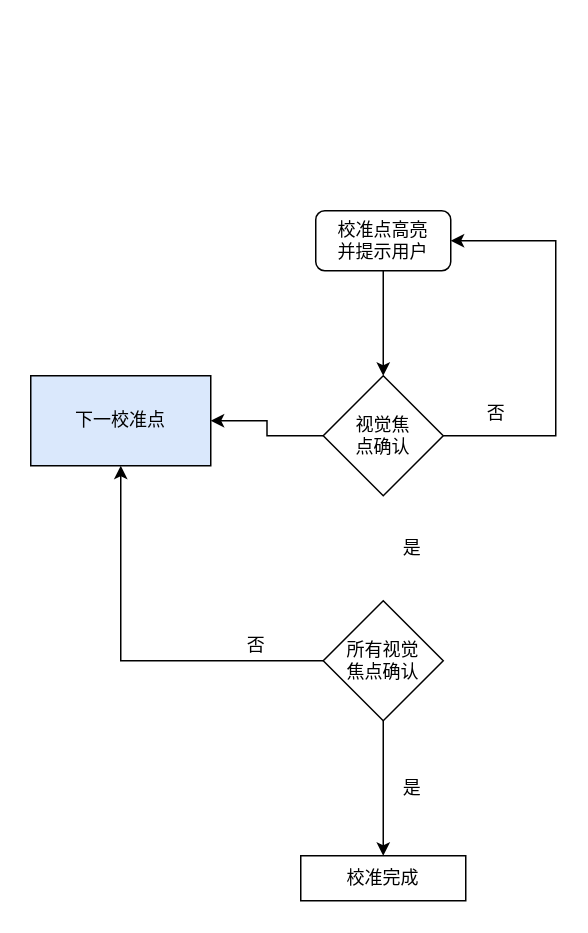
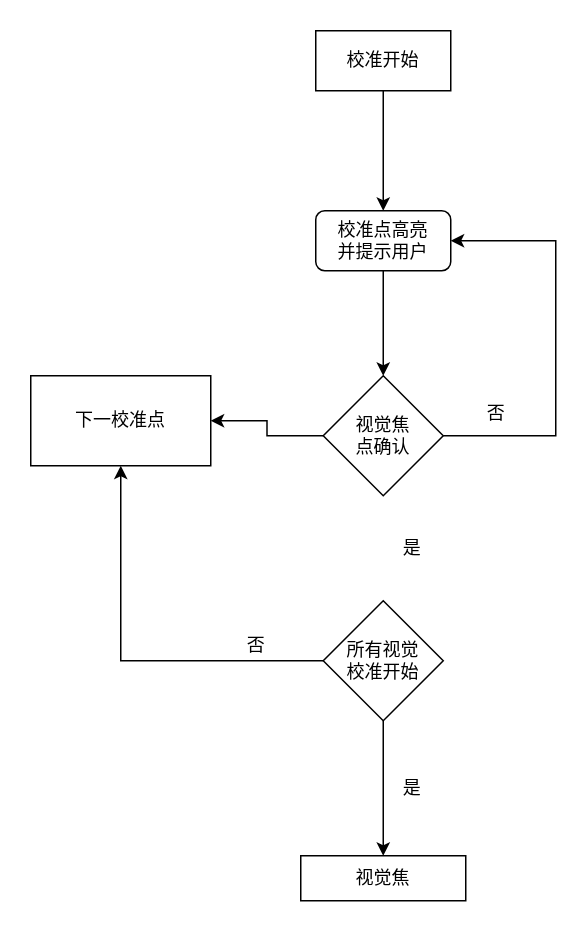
node "校准开始": added
edge "校准开始" -> "校准点高亮 并提示用户": added
node "下一校准点": fillcolor #dae8fc -> #ffffff
node "所有视觉 焦点确认": label "所有视觉 焦点确认" -> "所有视觉 校准开始"
node "校准完成": label "校准完成" -> "视觉焦"
